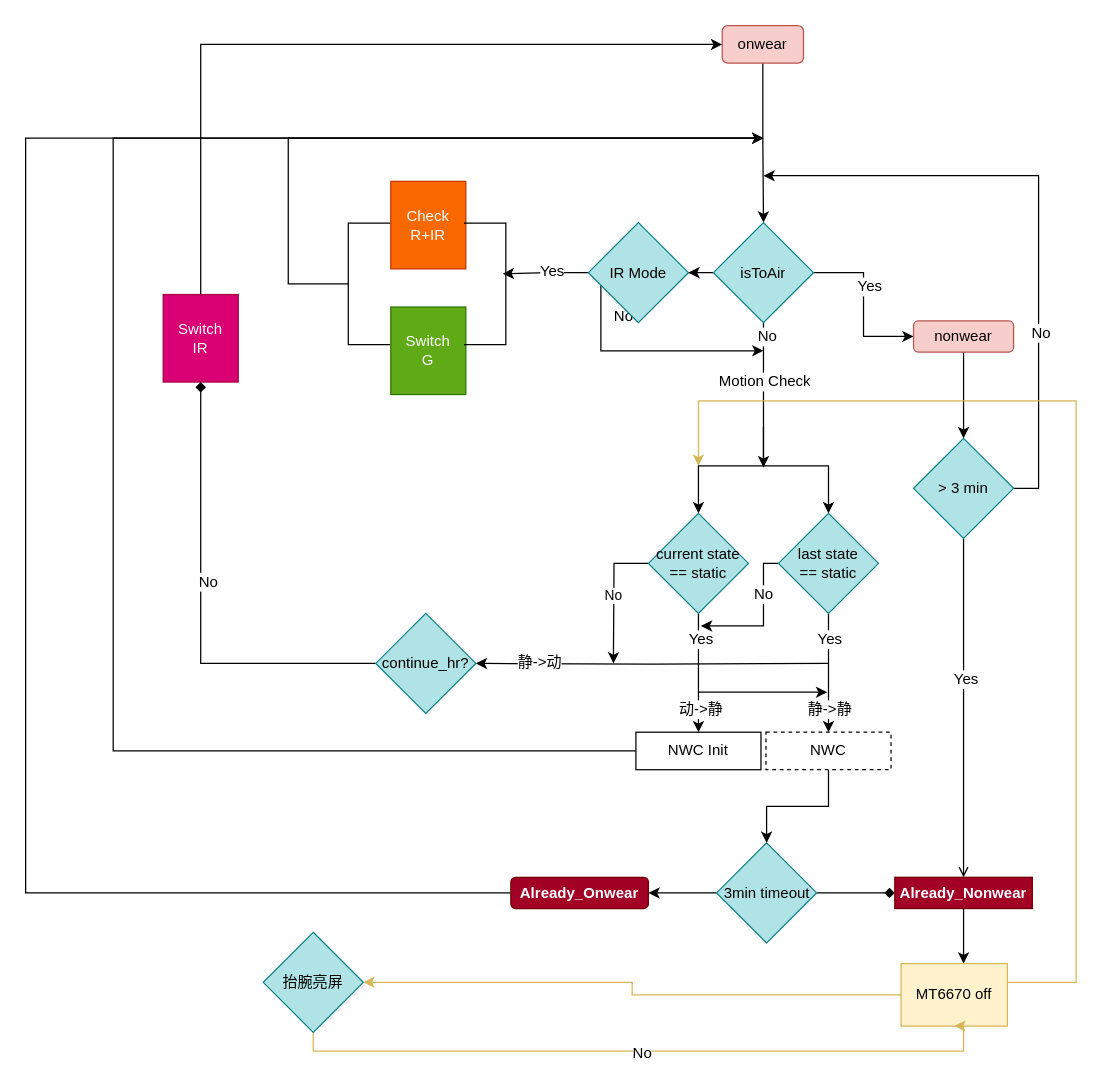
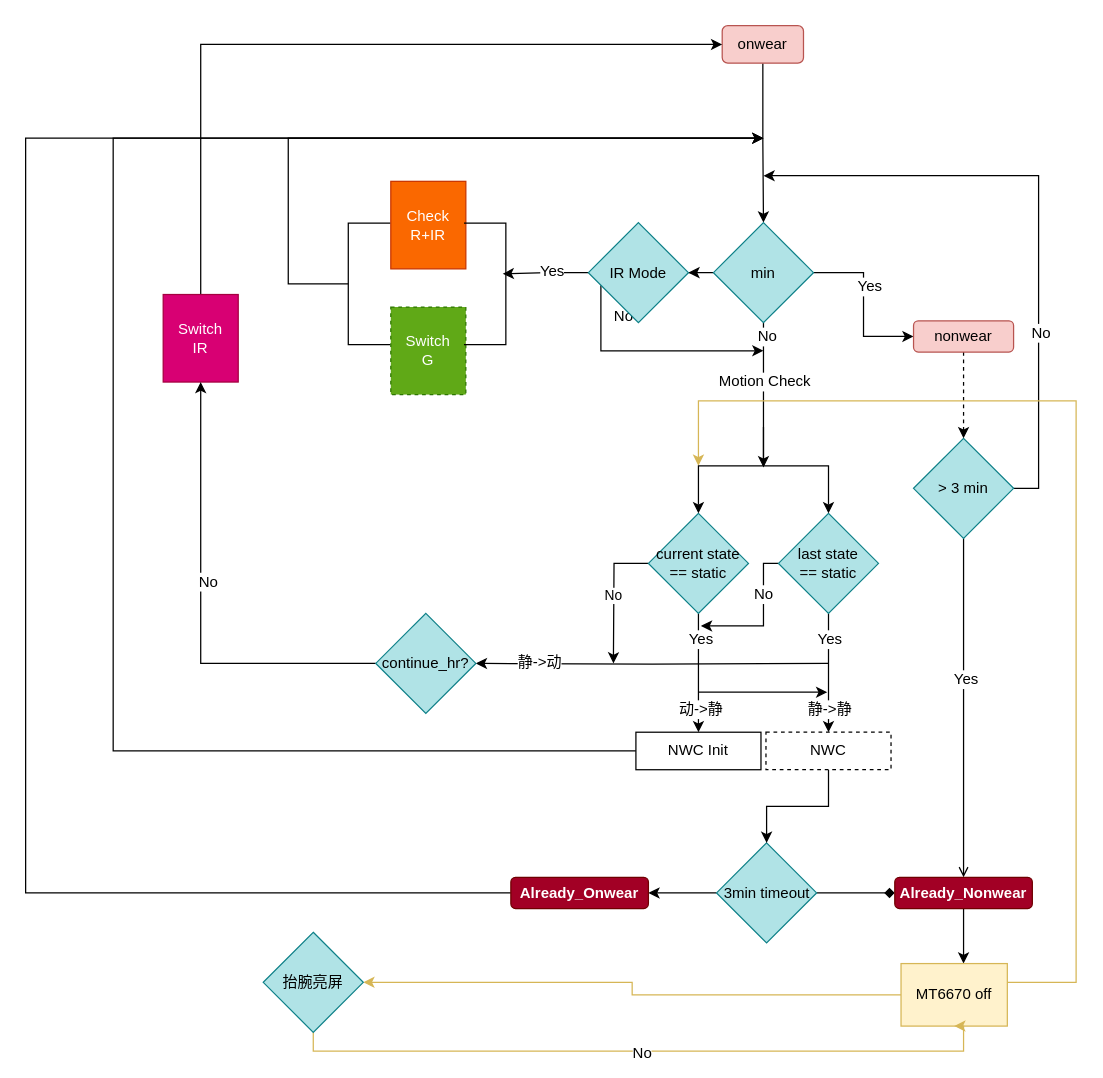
node "isToAir": label "isToAir" -> "min"
node "Switch G": style solid -> dashed
edge "nonwear" -> "> 3 min": style solid -> dashed
edge "continue_hr?" -> "Switch IR": arrowhead diamond -> classic
node "Already_Nonwear": shape rectangle -> rounded rectangle
